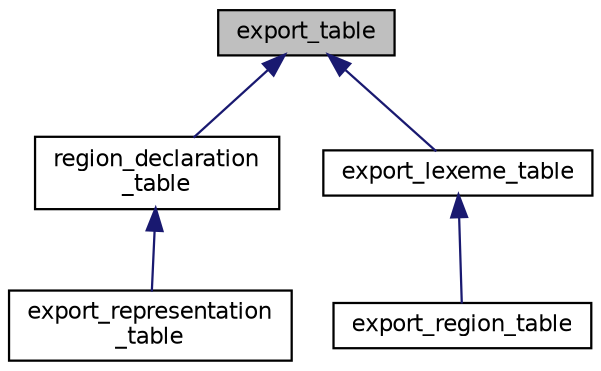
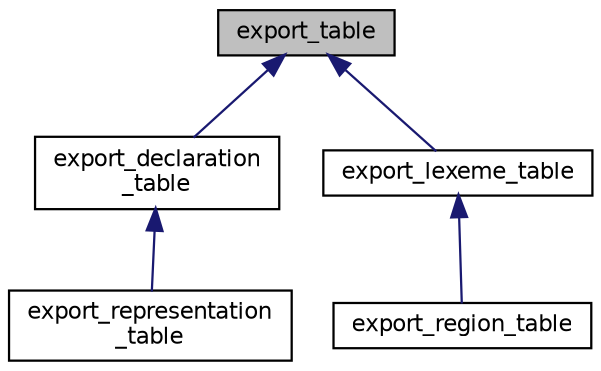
node "region_declaration _table": label "region_declaration _table" -> "export_declaration _table"
